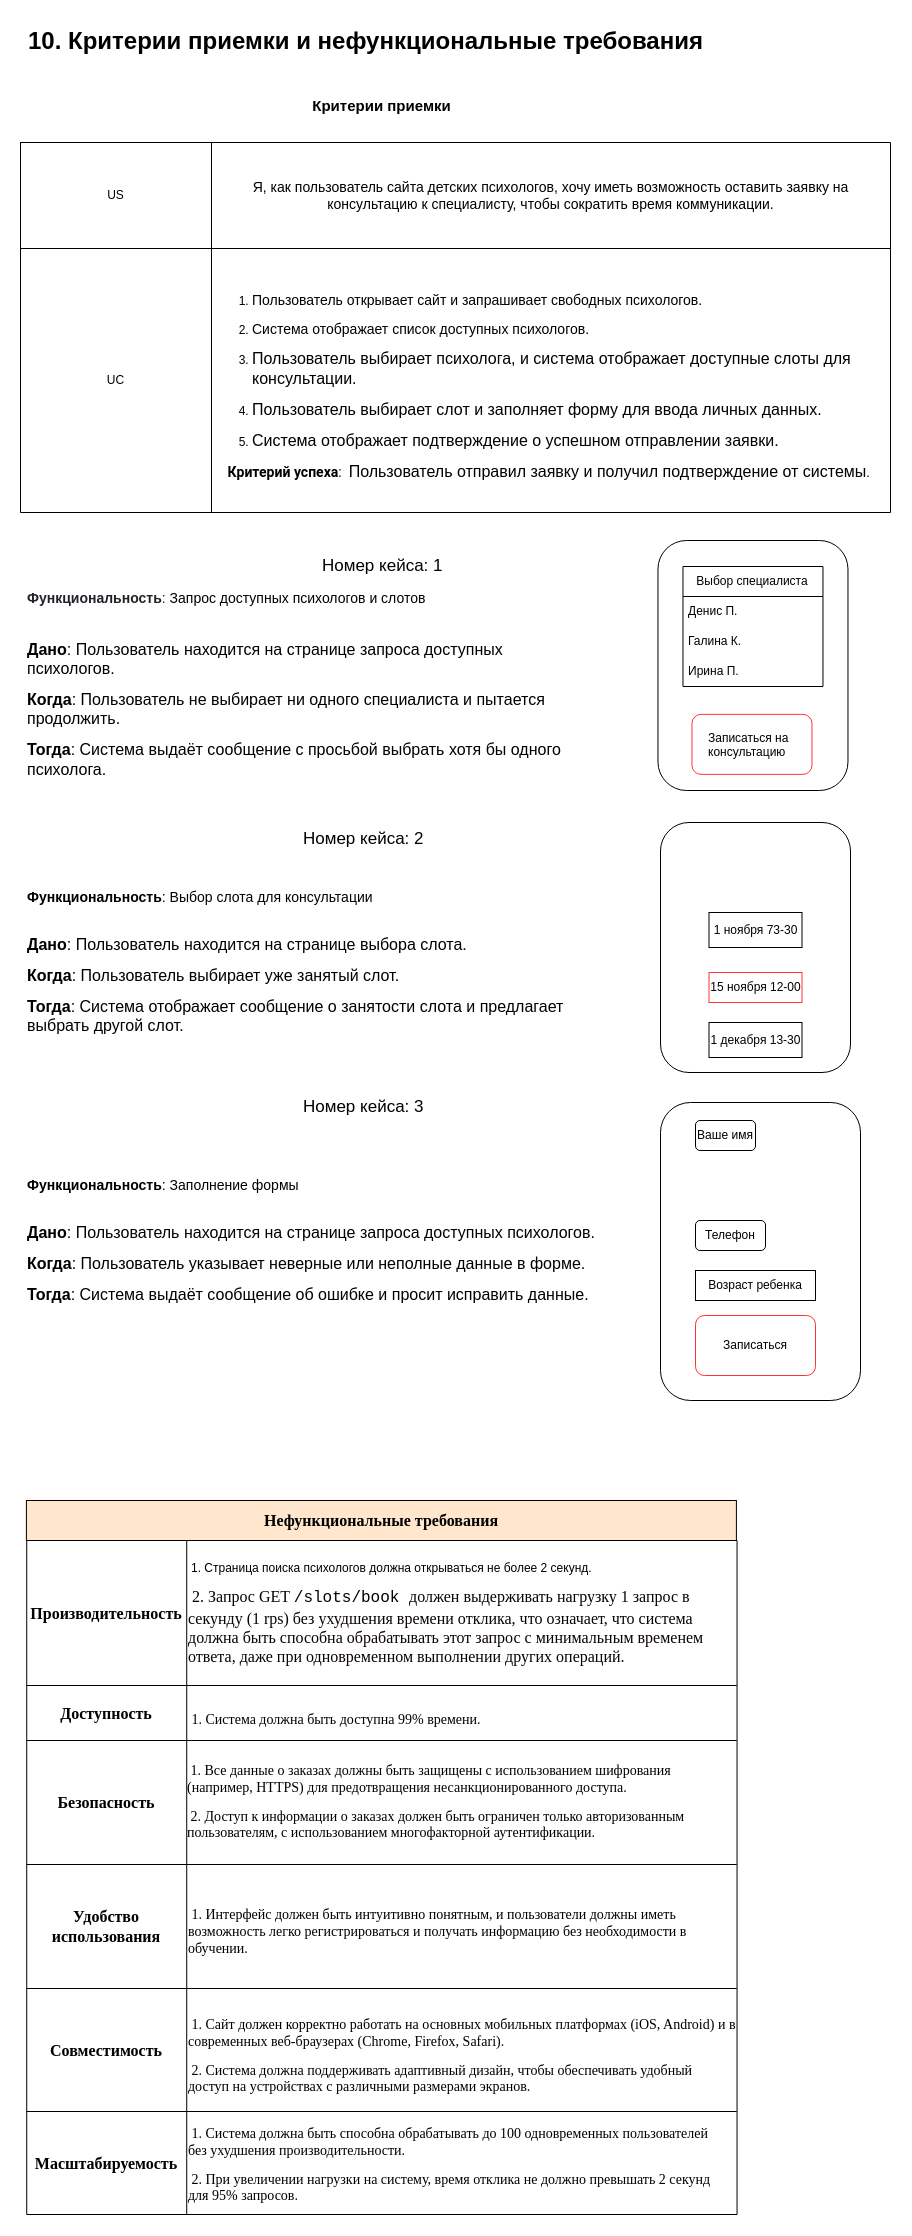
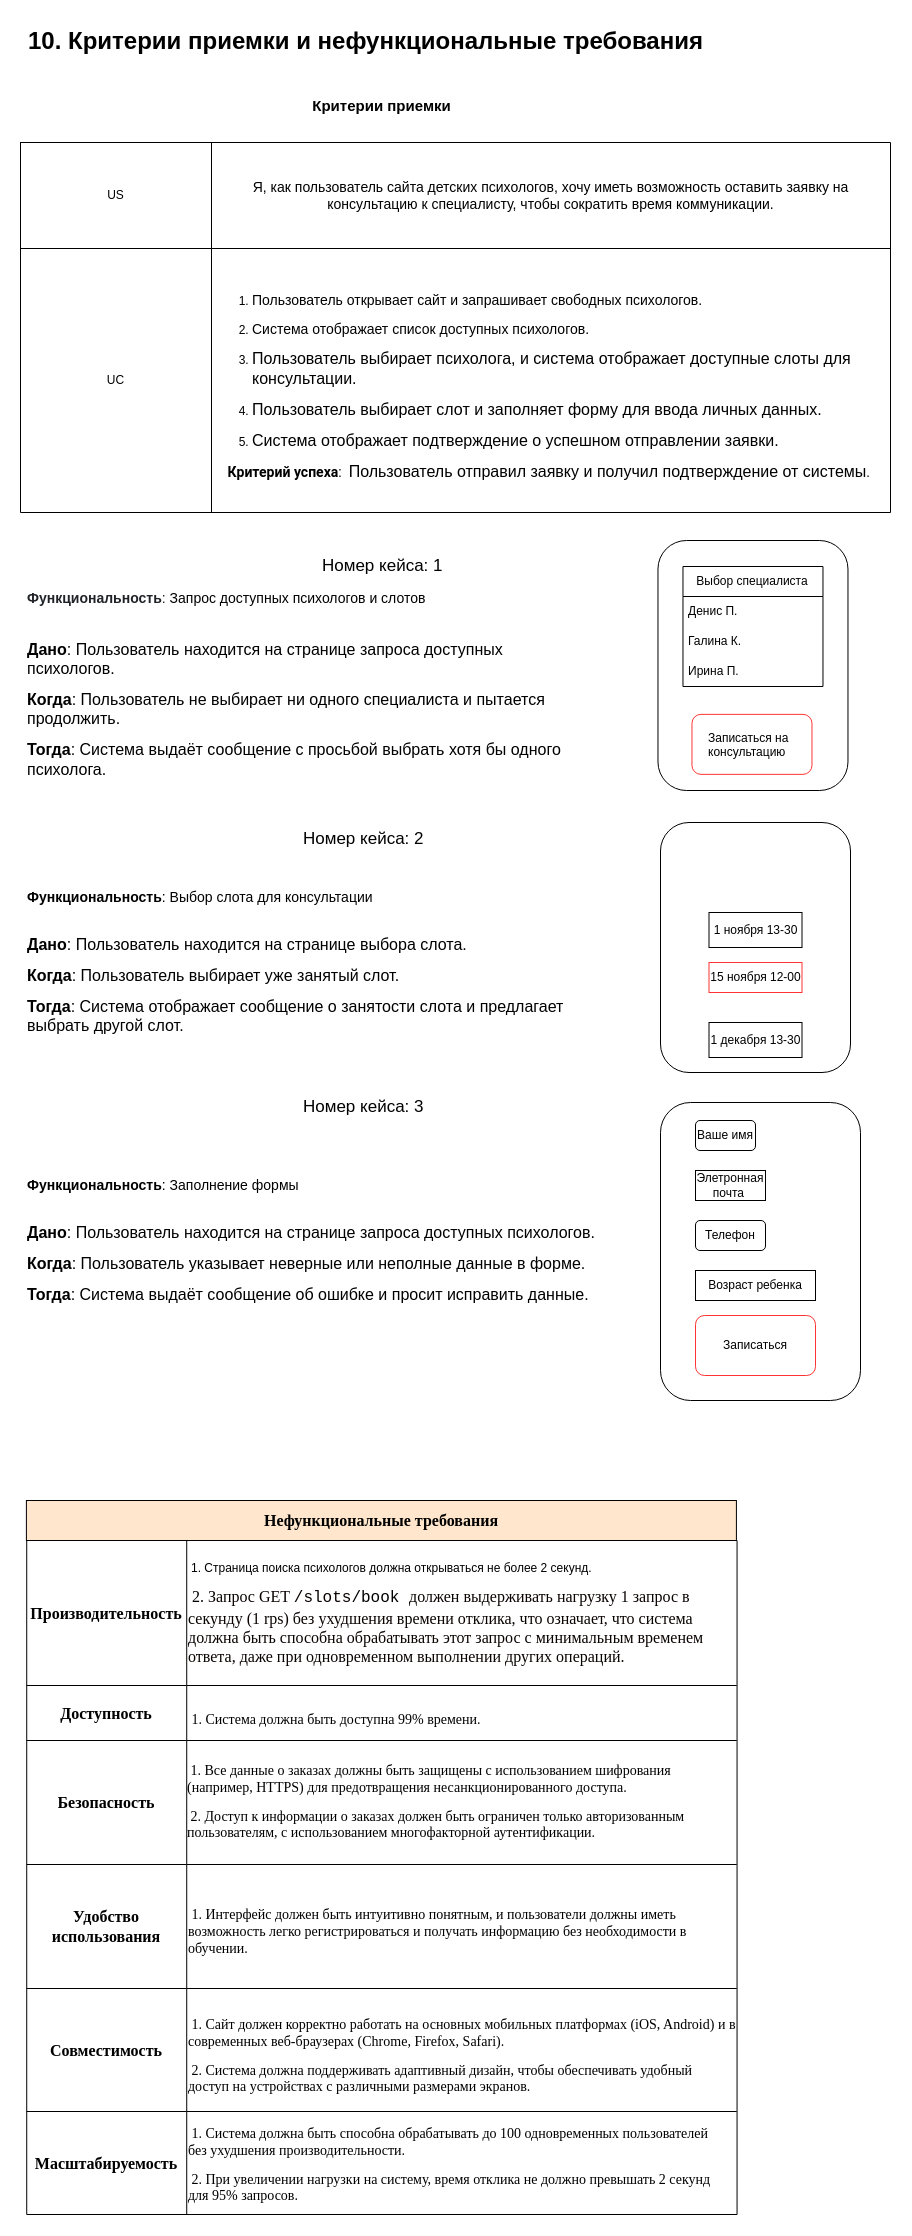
node "1 ноября 73-30": label "1 ноября 73-30" -> "1 ноября 13-30"
node "15 ноября 12-00": moved (756, 988) -> (756, 978)
node "Элетронная почта": added
